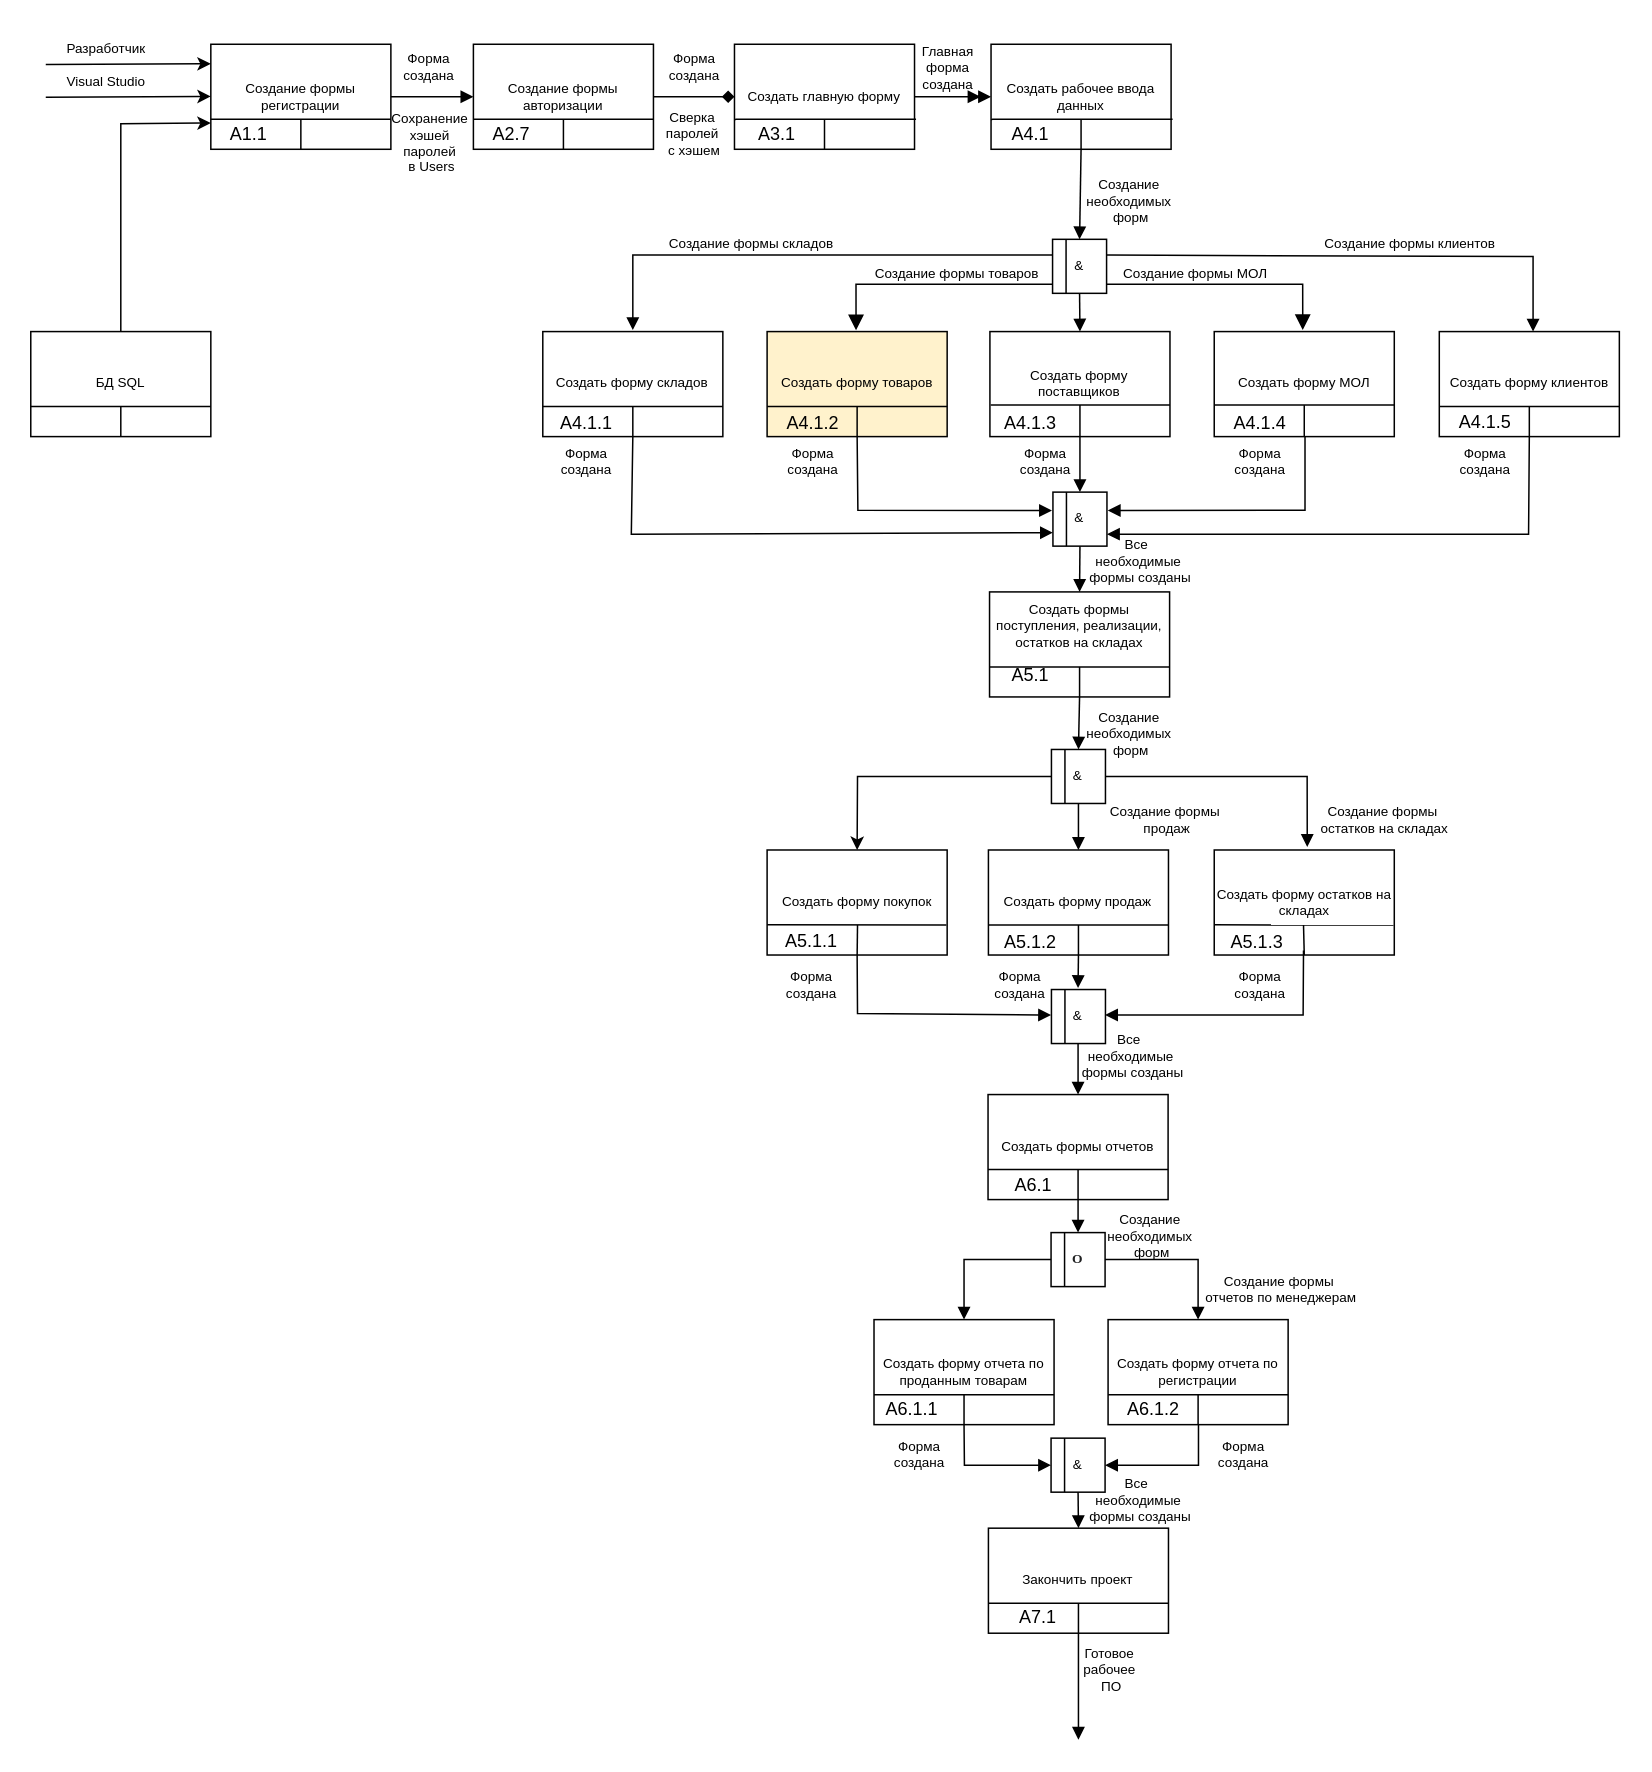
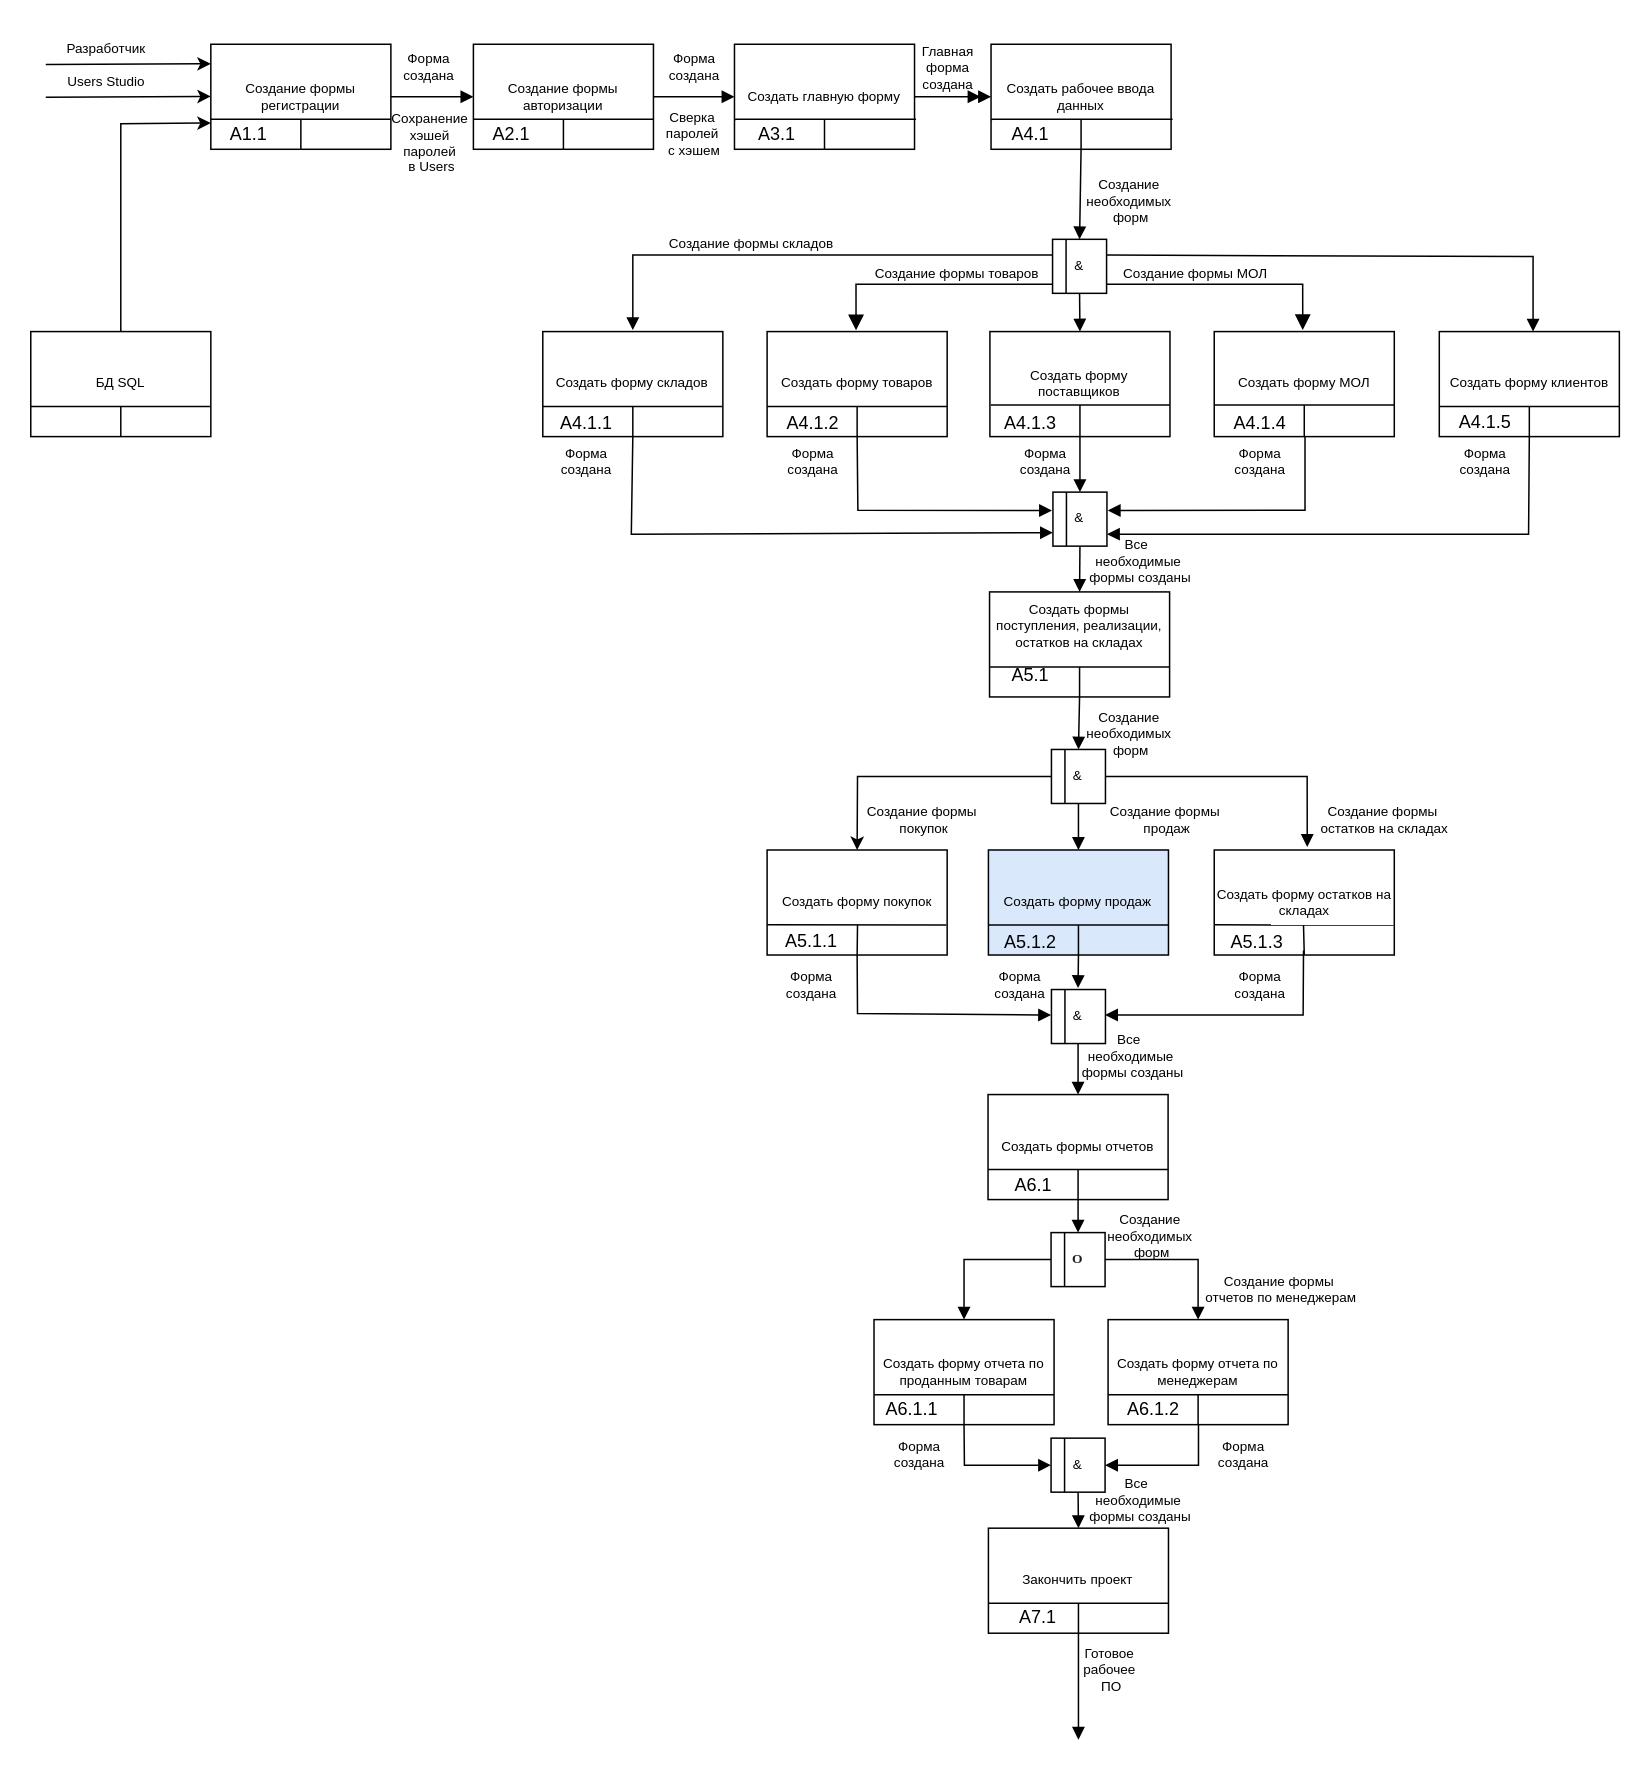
node "Visual Studio": label "Visual Studio" -> "Users Studio"
edge "Создание формы авторизации" -> "Создать главную форму": arrowhead diamond -> block
node "A2.7": label "A2.7" -> "A2.1"
node "Создание формы клиентов": removed
node "Создать форму товаров": fillcolor #fff2cc -> #ffffff
node "Создание формы покупок": added
node "Создать форму продаж": fillcolor #ffffff -> #dae8fc
node "Создать форму отчета по регистрации": label "Создать форму отчета по регистрации" -> "Создать форму отчета по менеджерам"
